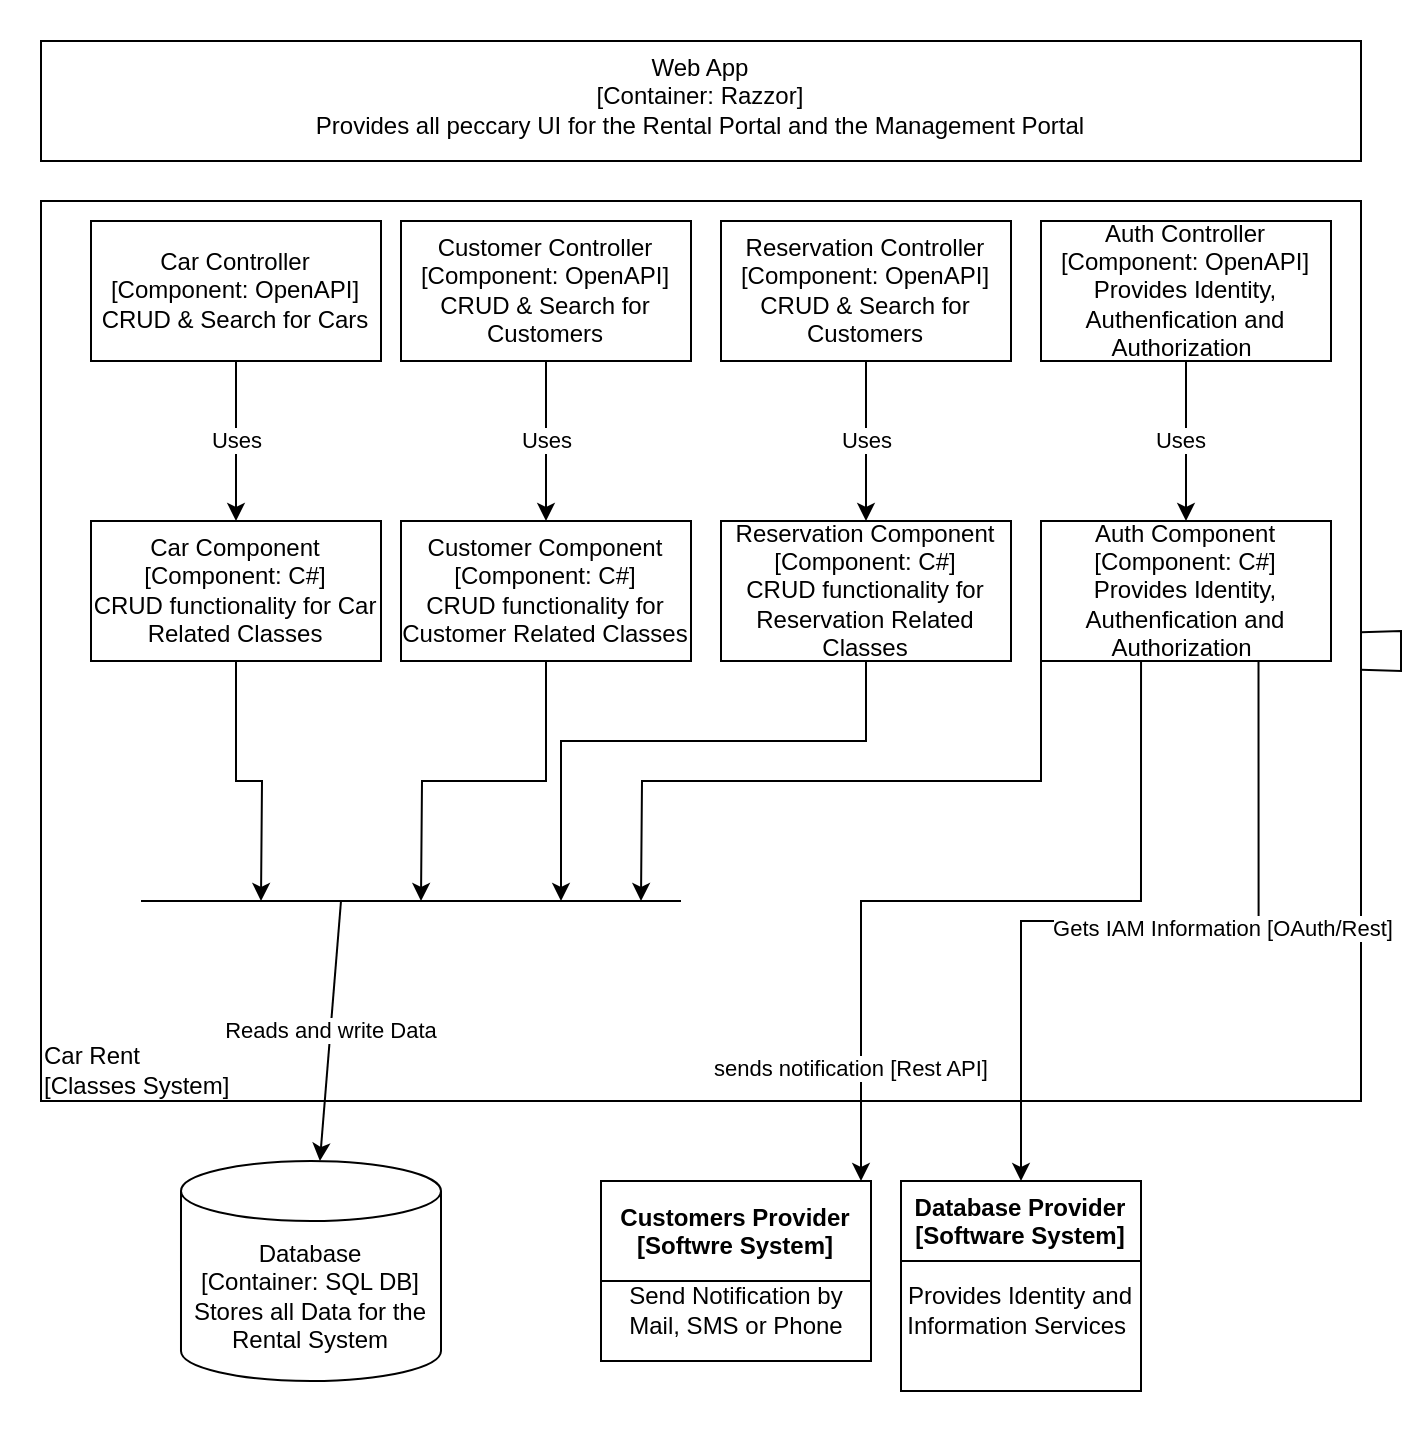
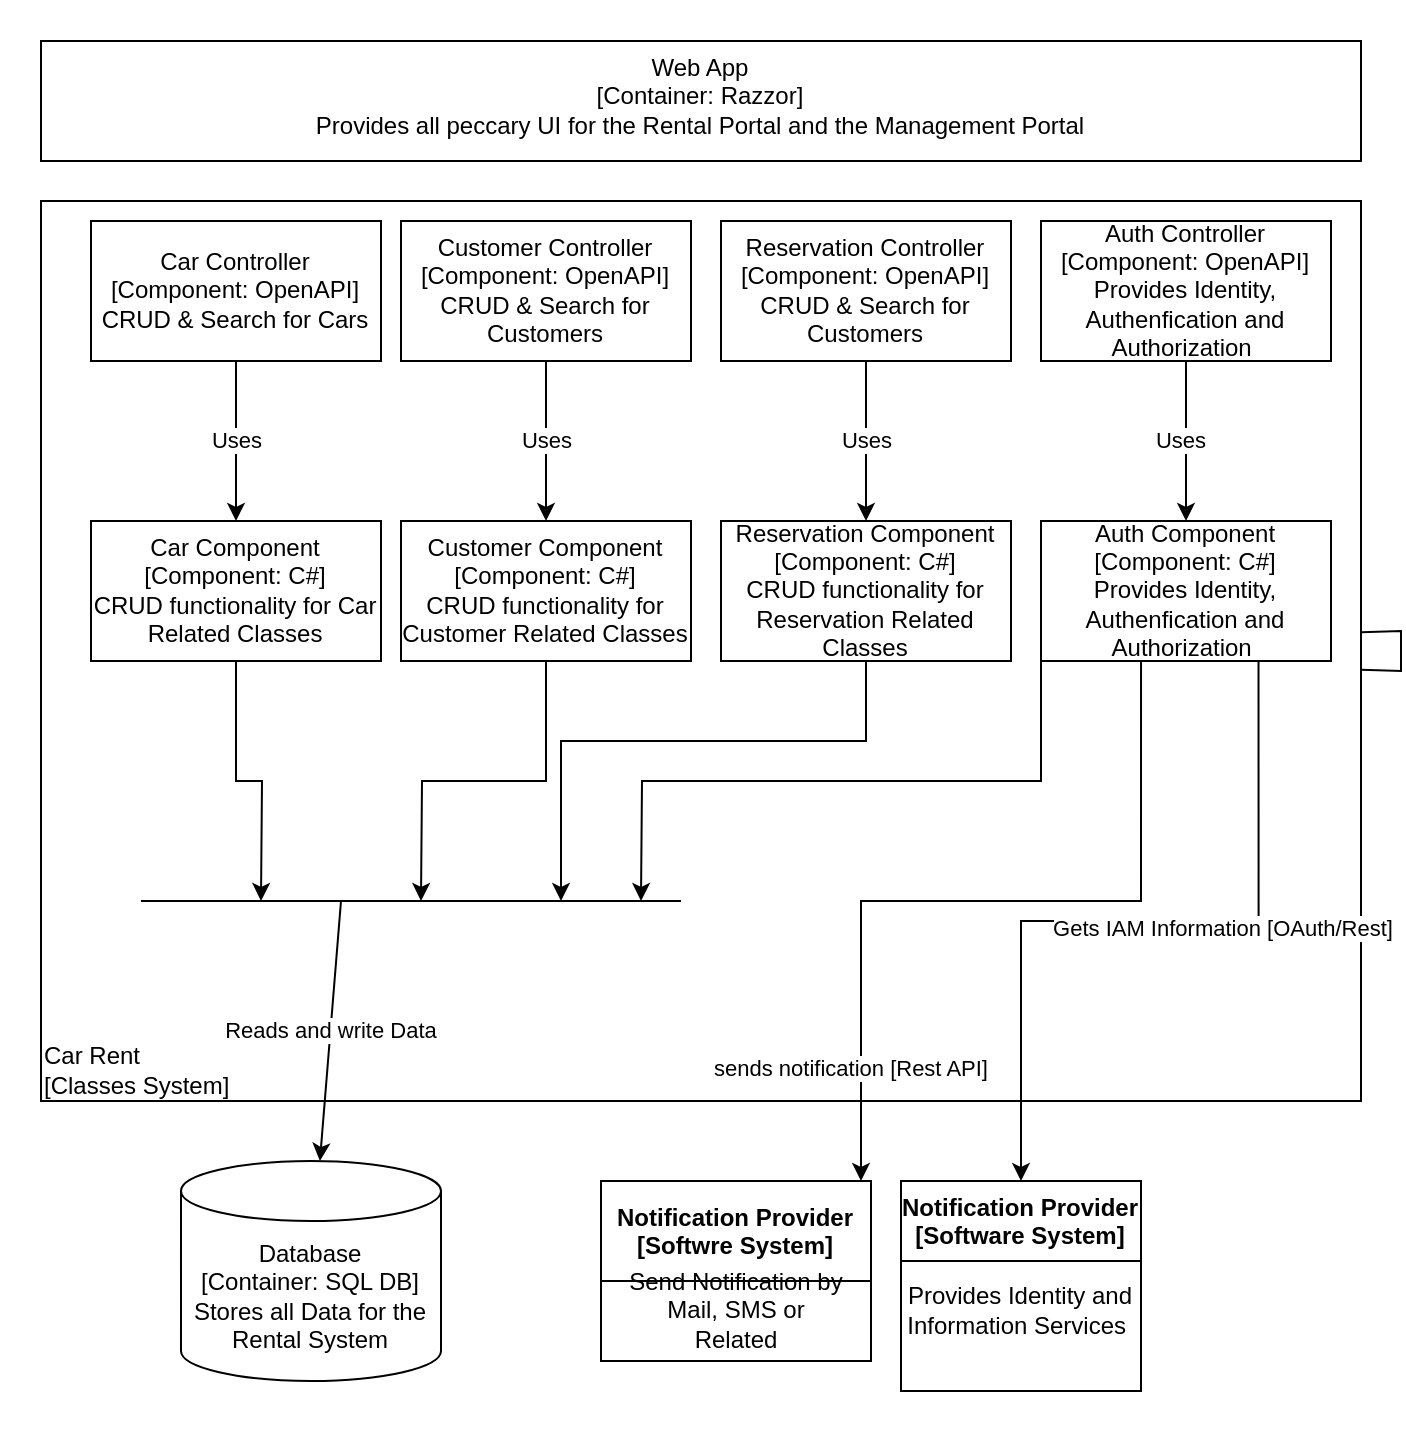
node "Database Provider [Software System]": label "Database Provider [Software System]" -> "Notification Provider [Software System]"
node "Customers Provider [Softwre System]": label "Customers Provider [Softwre System]" -> "Notification Provider [Softwre System]"
node "Send Notification by Mail, SMS or Phone": label "Send Notification by Mail, SMS or Phone" -> "Send Notification by Mail, SMS or Related"
